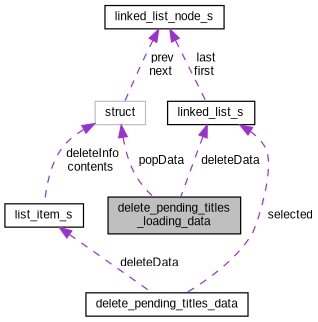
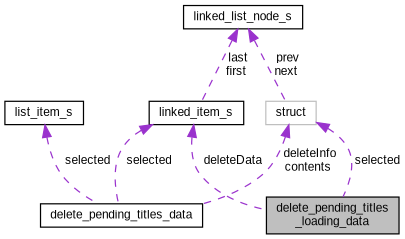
node "linked_list_s": label "linked_list_s" -> "linked_item_s"
edge "list_item_s" -> "struct": now "delete_pending_titles_data" -> "struct"
edge "delete_pending_titles _loading_data" -> "struct": label " popData" -> " selected"
edge "delete_pending_titles_data" -> "list_item_s": label " deleteData" -> " selected"
